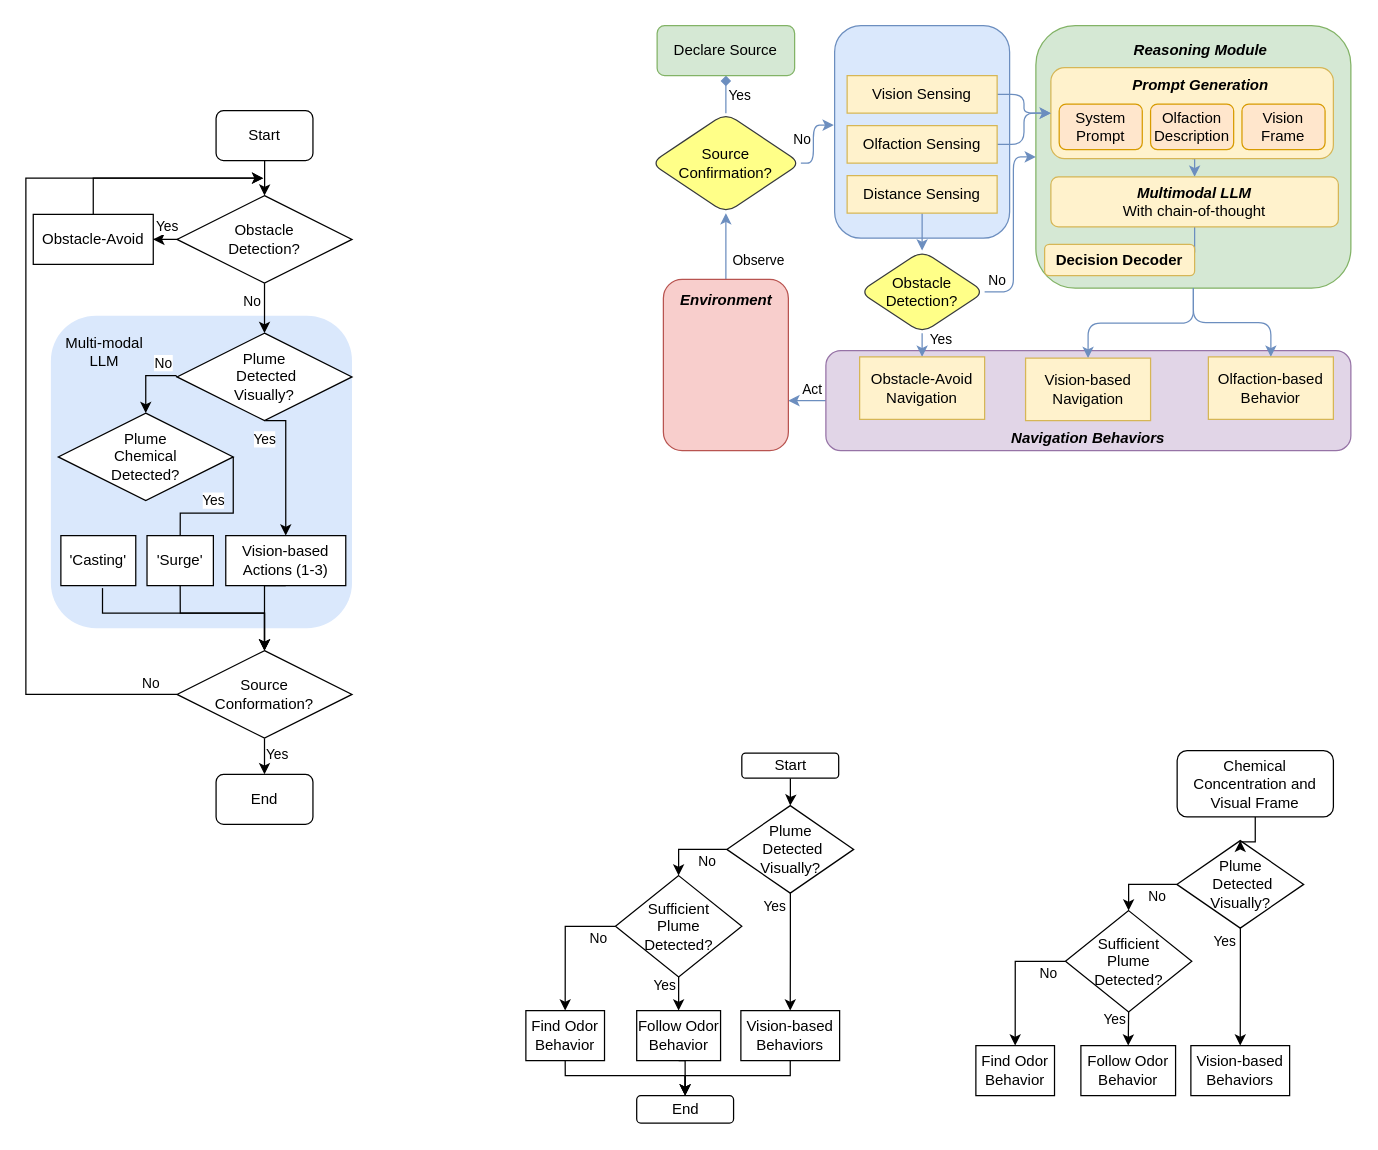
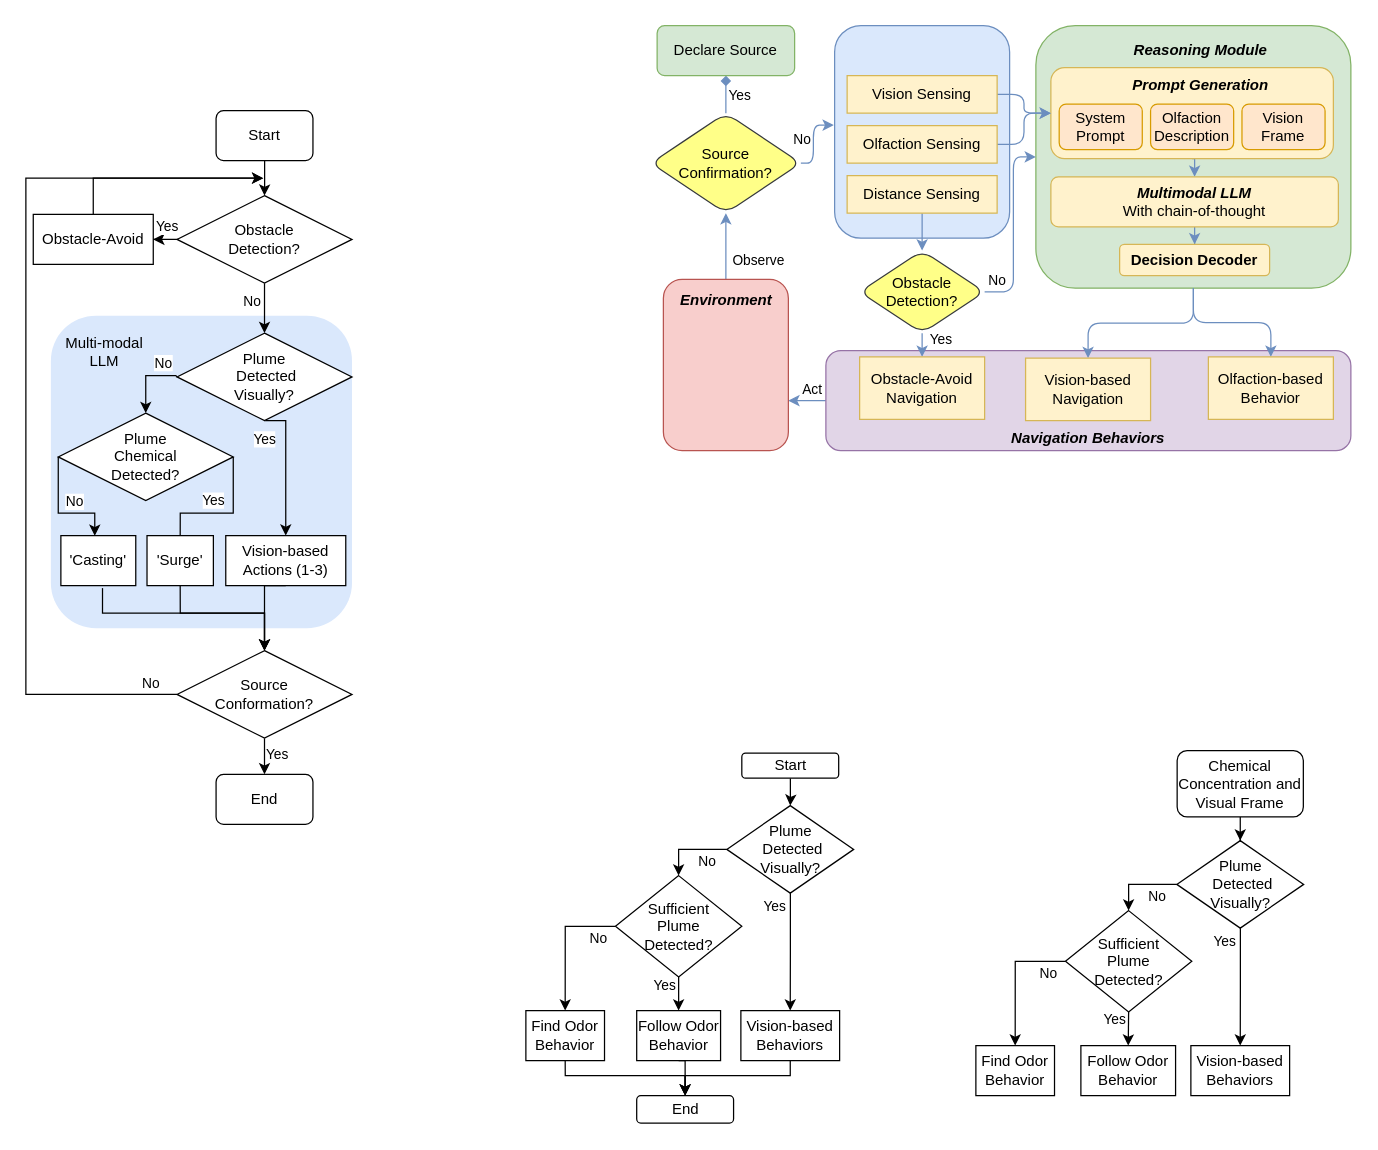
node "Decision Decoder": moved (1119, 260) -> (1194, 260)
edge "Plume Chemical Detected?" -> "'Casting'": added, label "No"
node "Chemical Concentration and Visual Frame": size 156x66 -> 126x66
